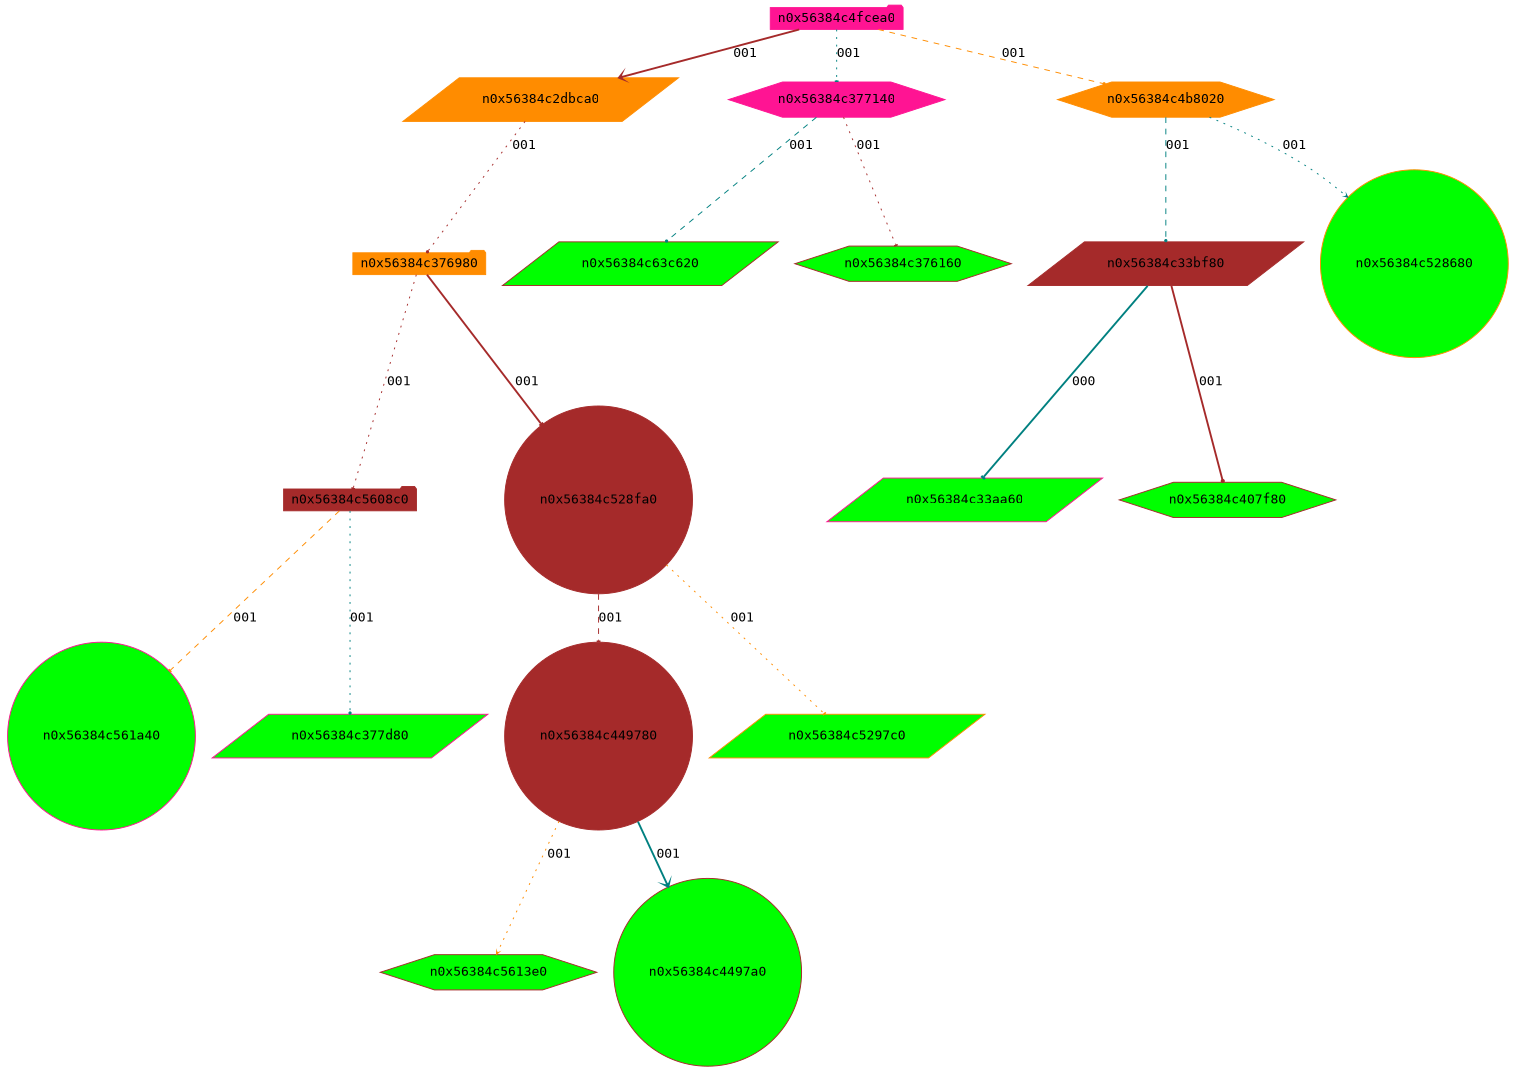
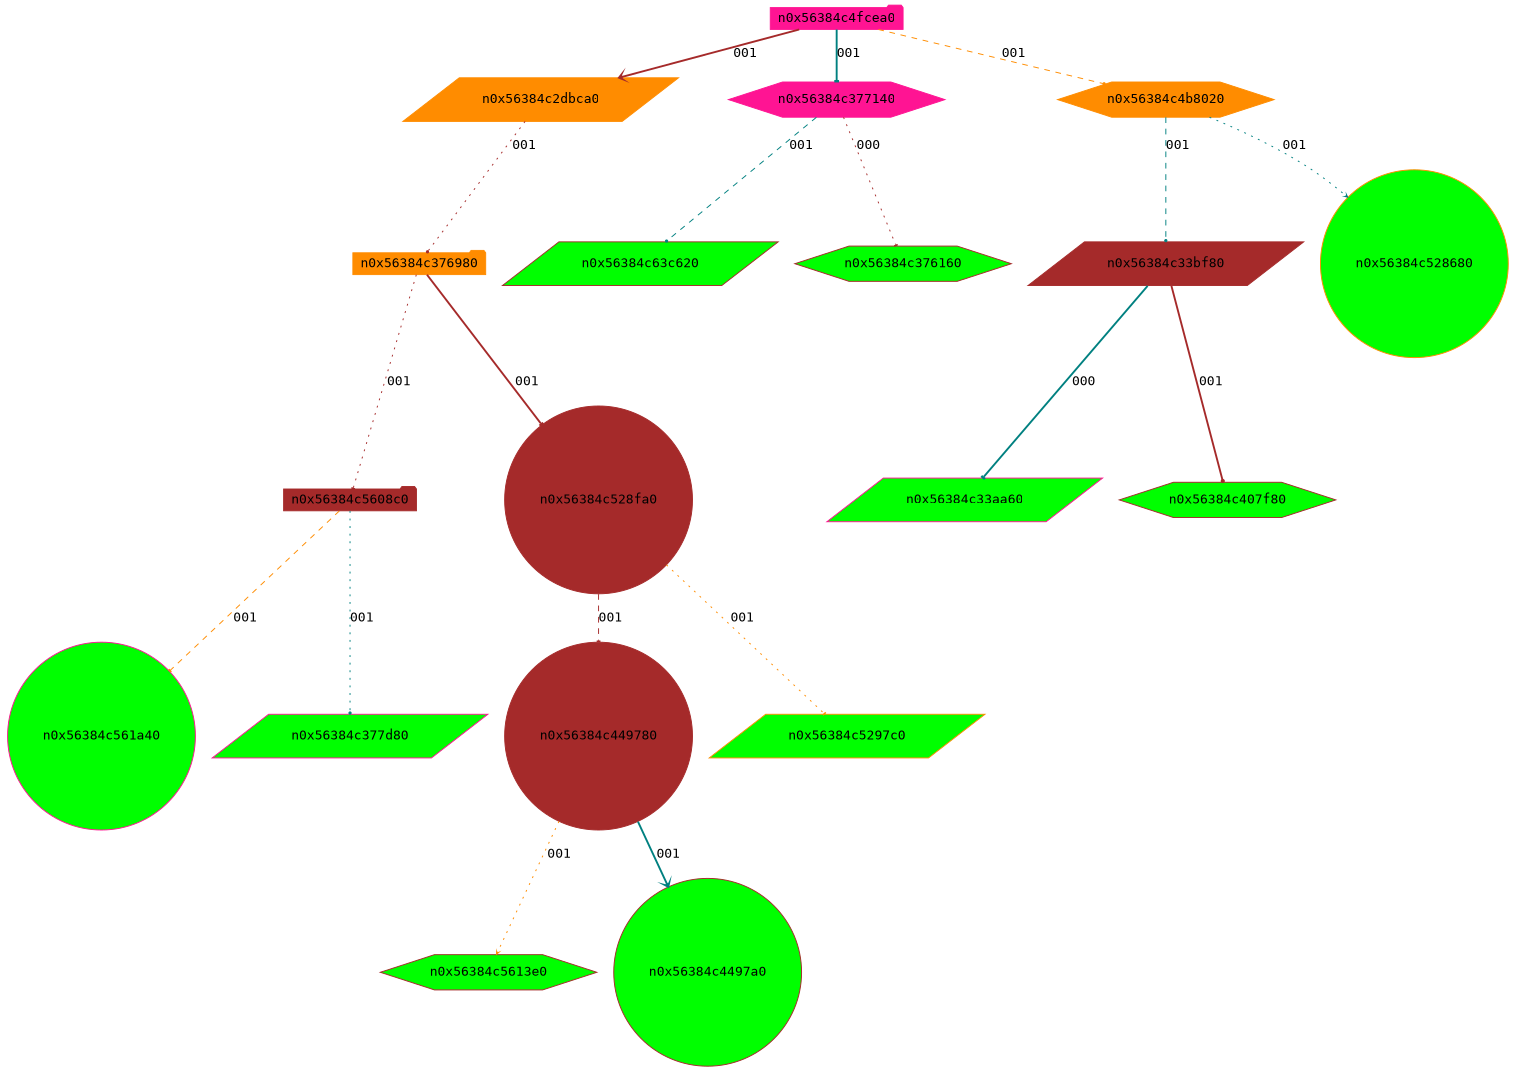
edge "n0x56384c4fcea0" -> "n0x56384c377140": style dotted -> bold
edge "n0x56384c377140" -> "n0x56384c376160": label "001" -> "000"
